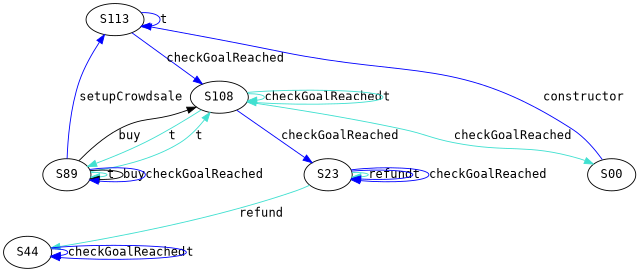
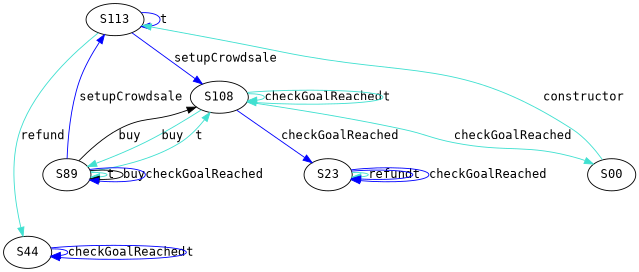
edge "S113" -> "S108": label "checkGoalReached" -> "setupCrowdsale"
edge "S00" -> "S113": color blue -> turquoise
edge "S108" -> "S89": label "t" -> "buy"
edge "S23" -> "S44": now "S113" -> "S44"
